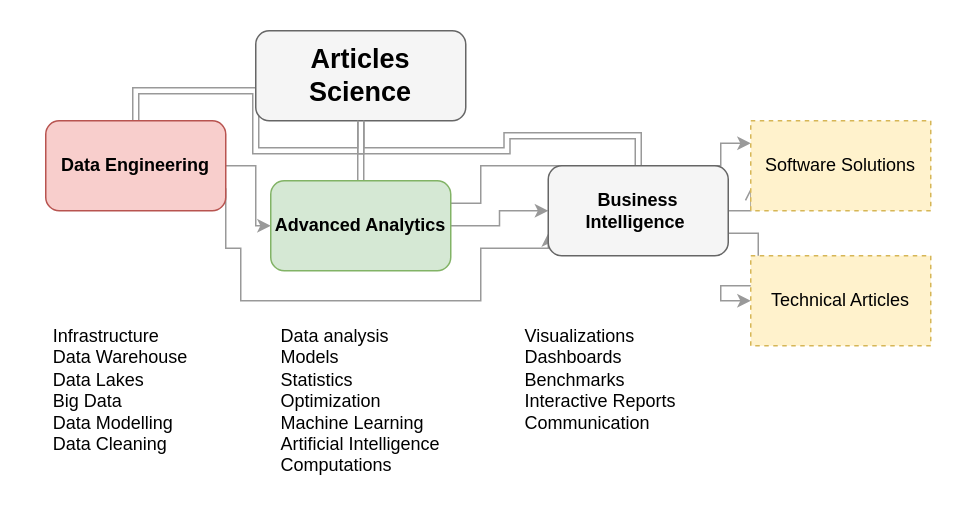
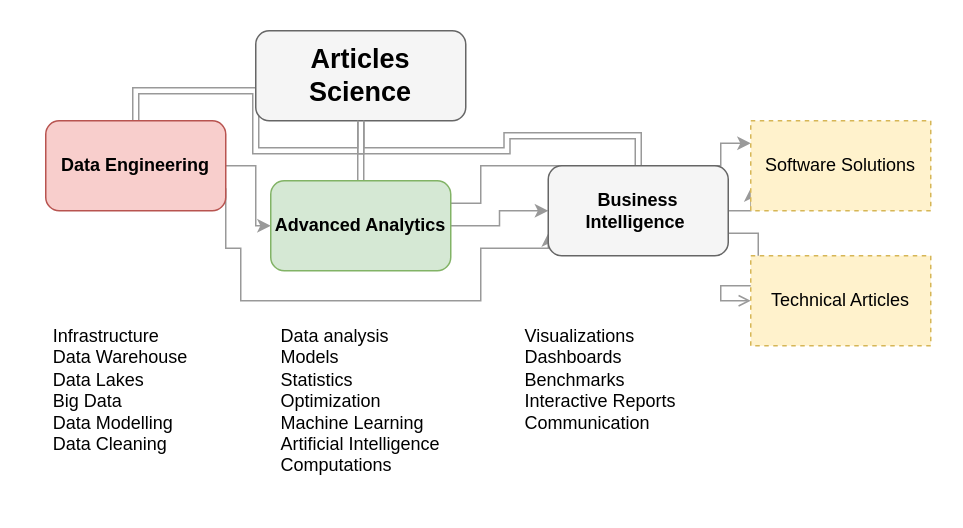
edge "Business Intelligence" -> "Software Solutions": arrowhead open -> classic
edge "Business Intelligence" -> "Technical Articles": arrowhead classic -> open
